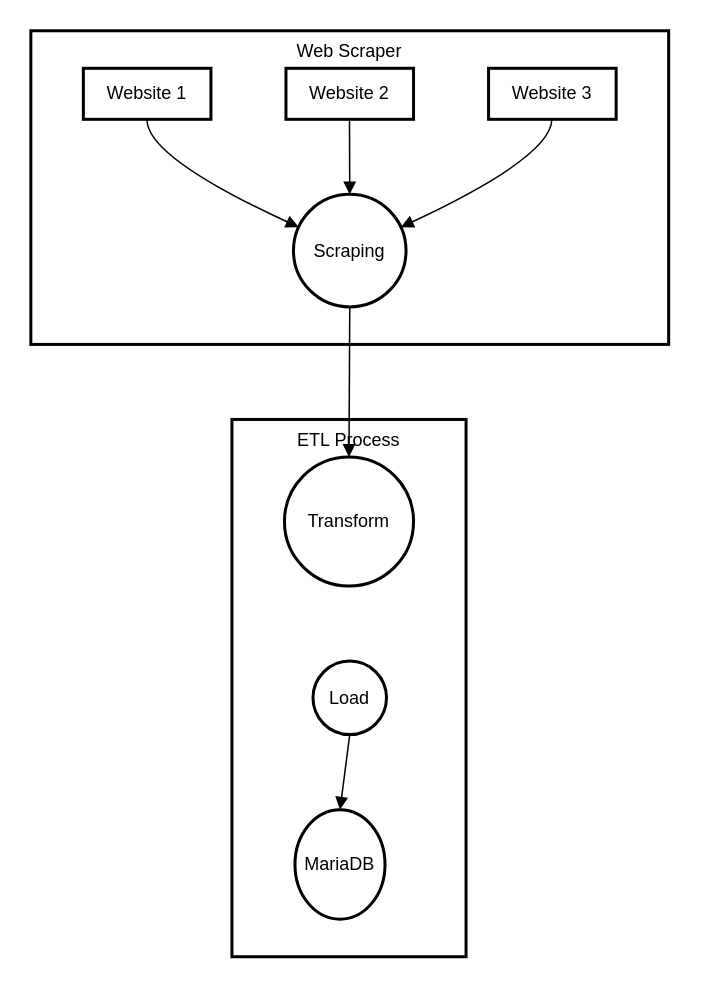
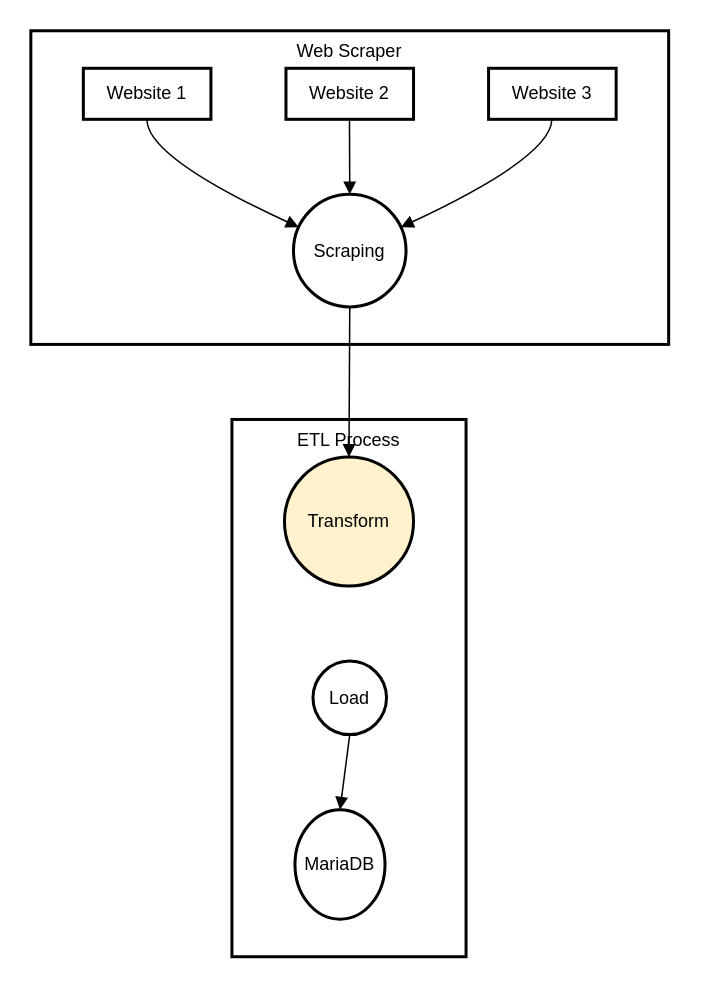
node "Transform": fillcolor #ffffff -> #fff2cc
